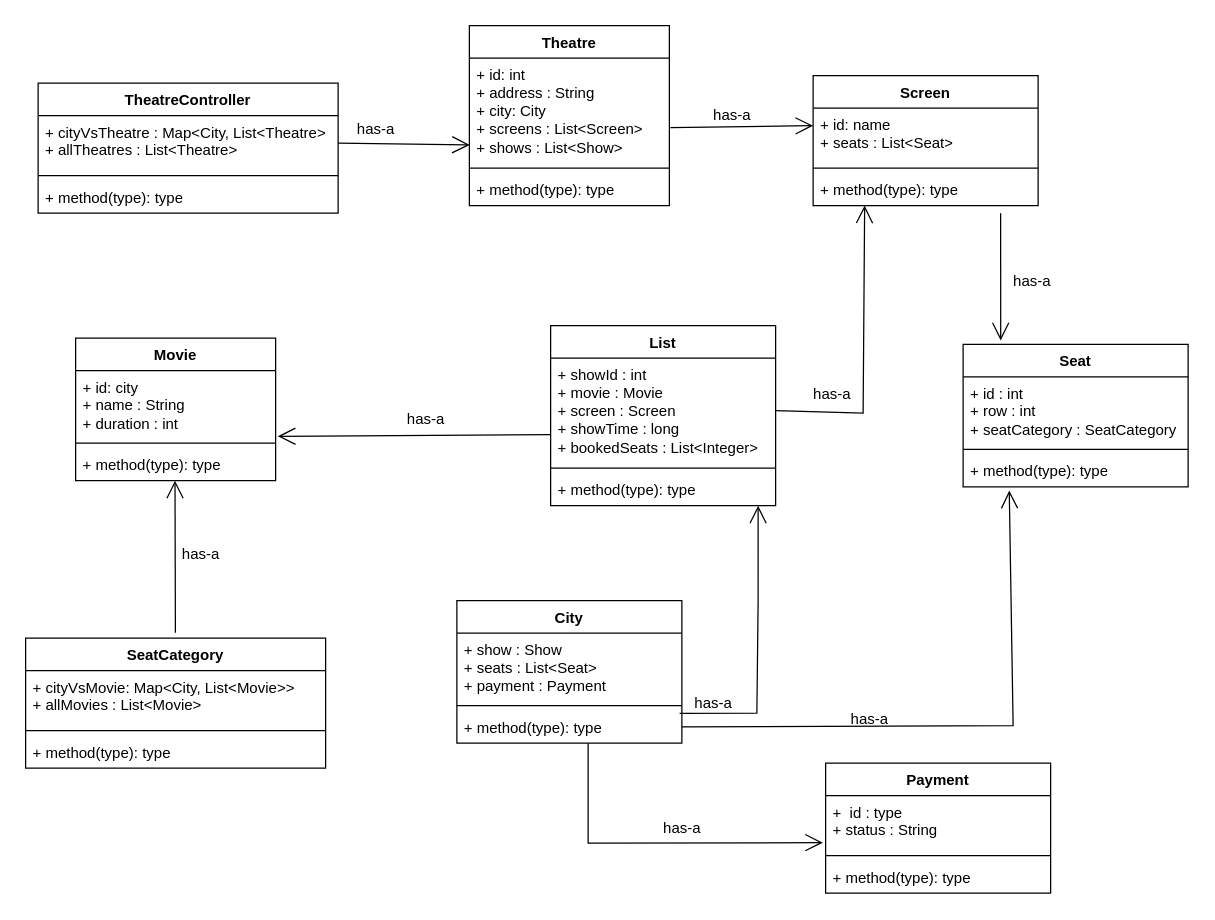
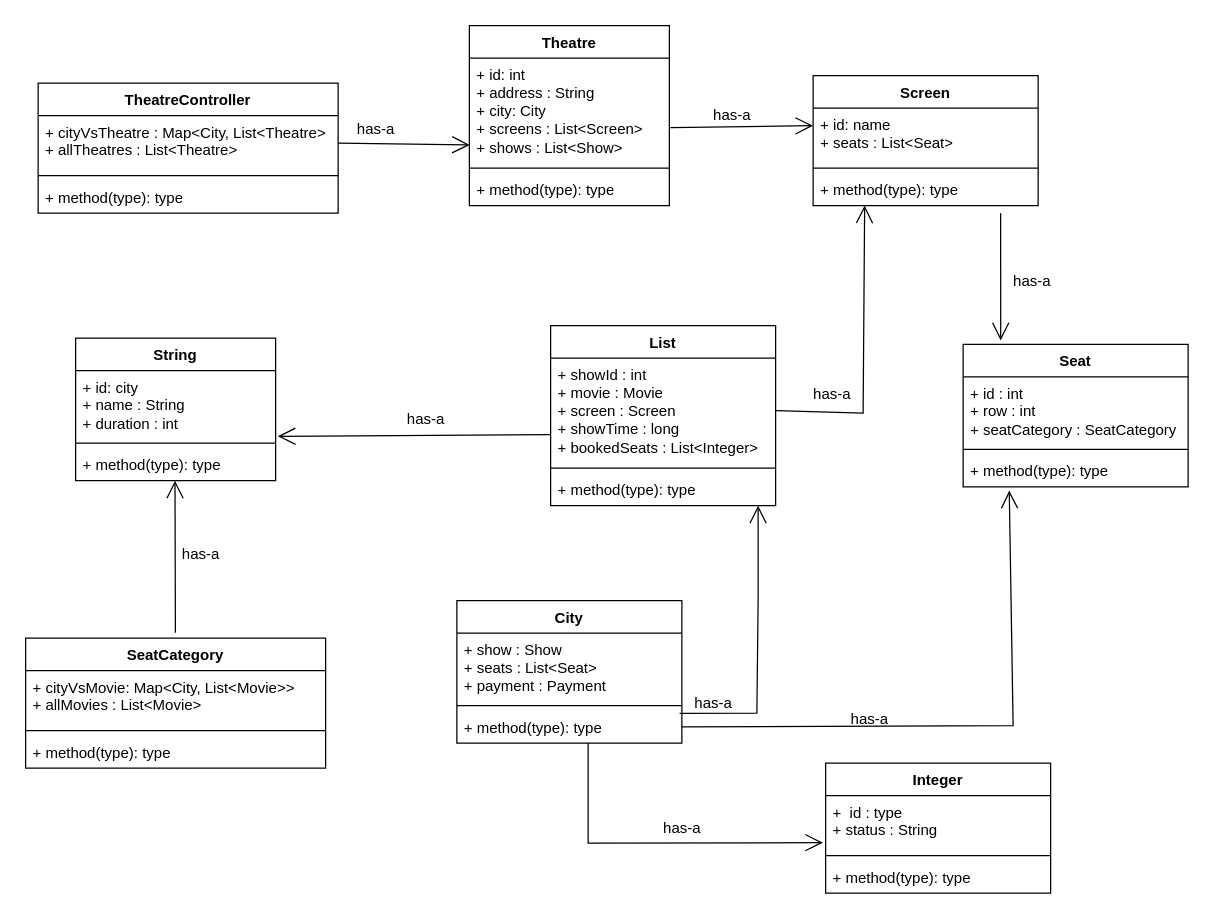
node "Movie": label "Movie" -> "String"
node "Payment": label "Payment" -> "Integer"
